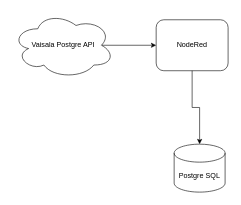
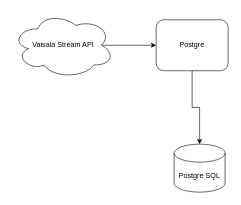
node "Vaisala Postgre API": label "Vaisala Postgre API" -> "Vaisala Stream API"
node "NodeRed": label "NodeRed" -> "Postgre"
